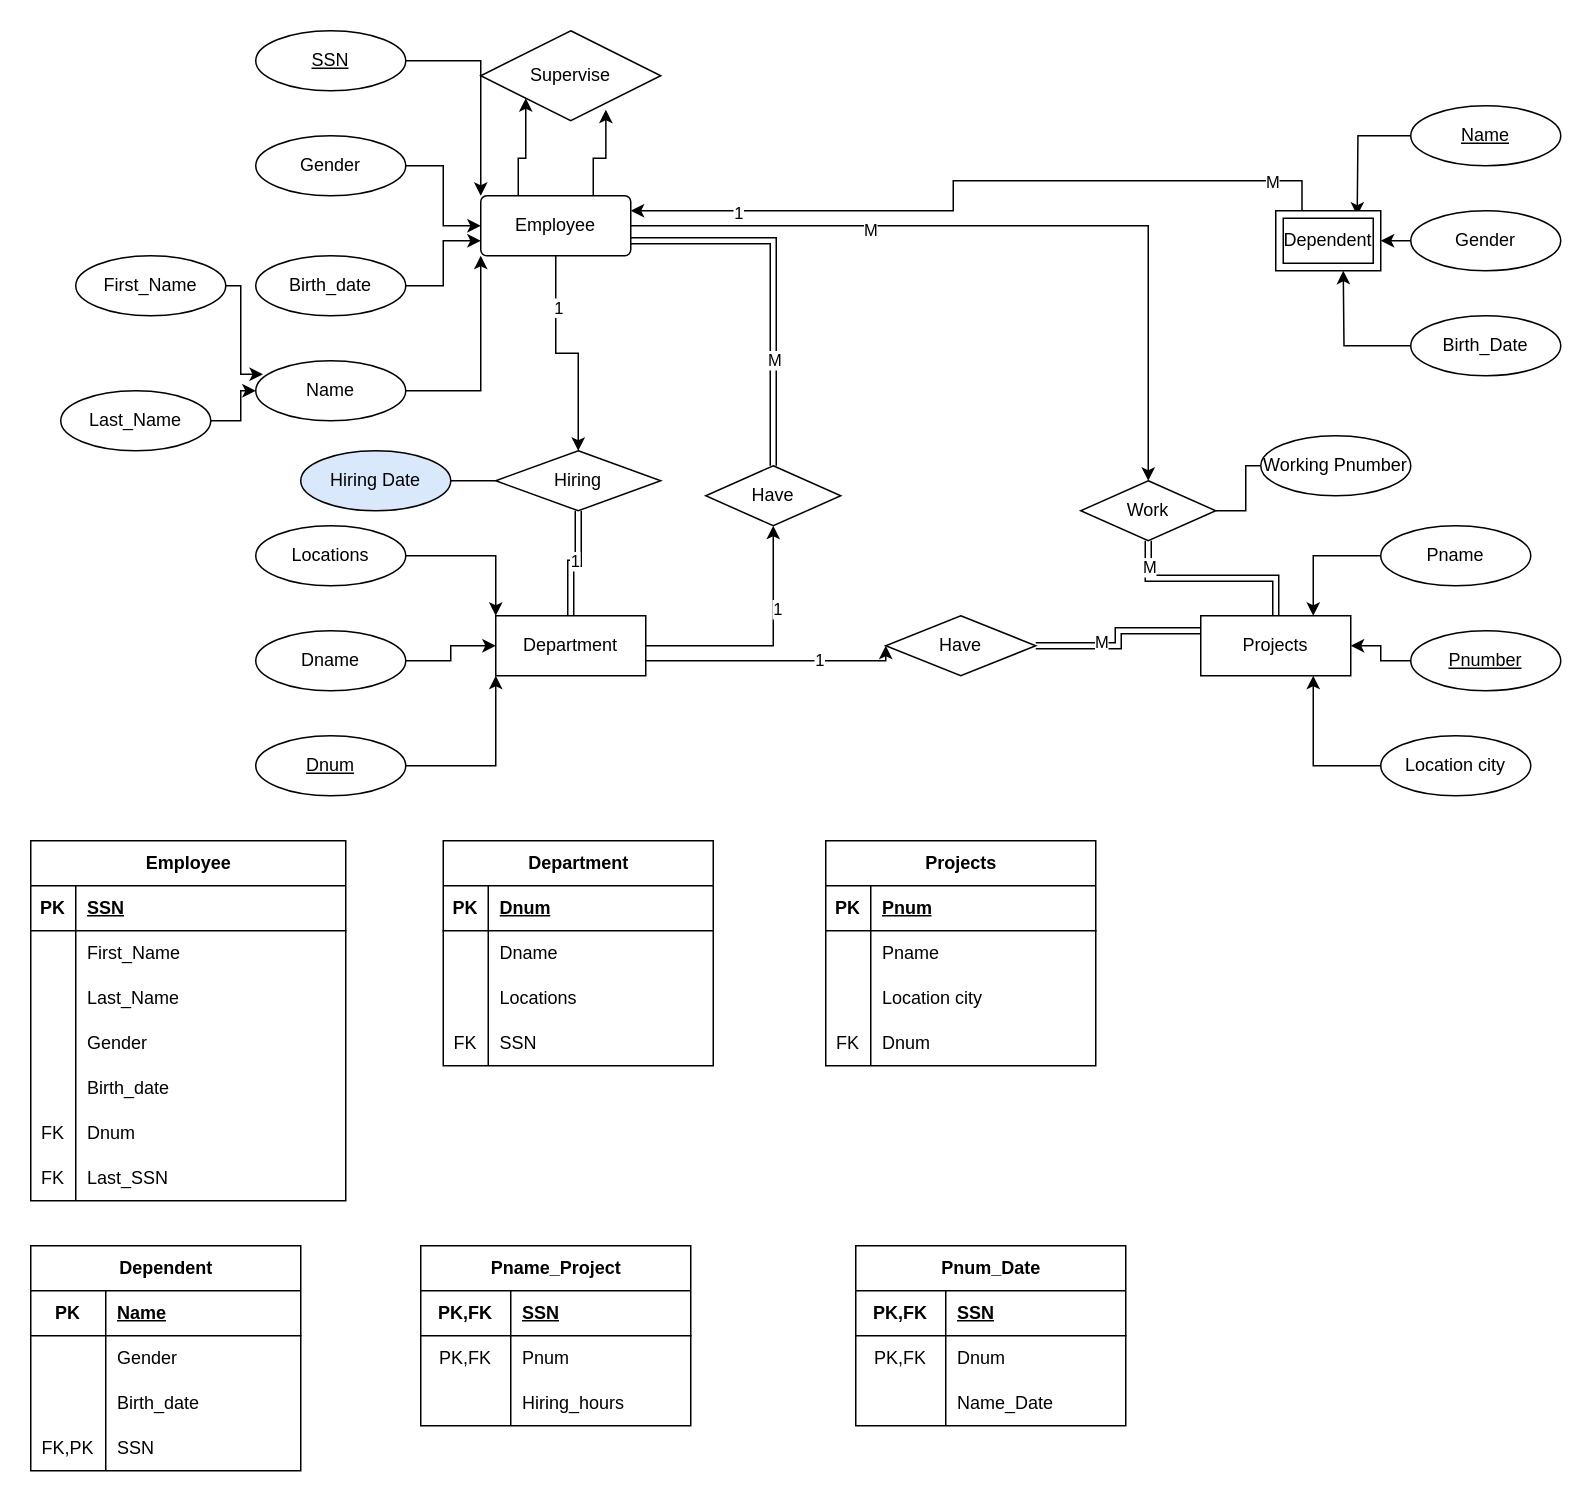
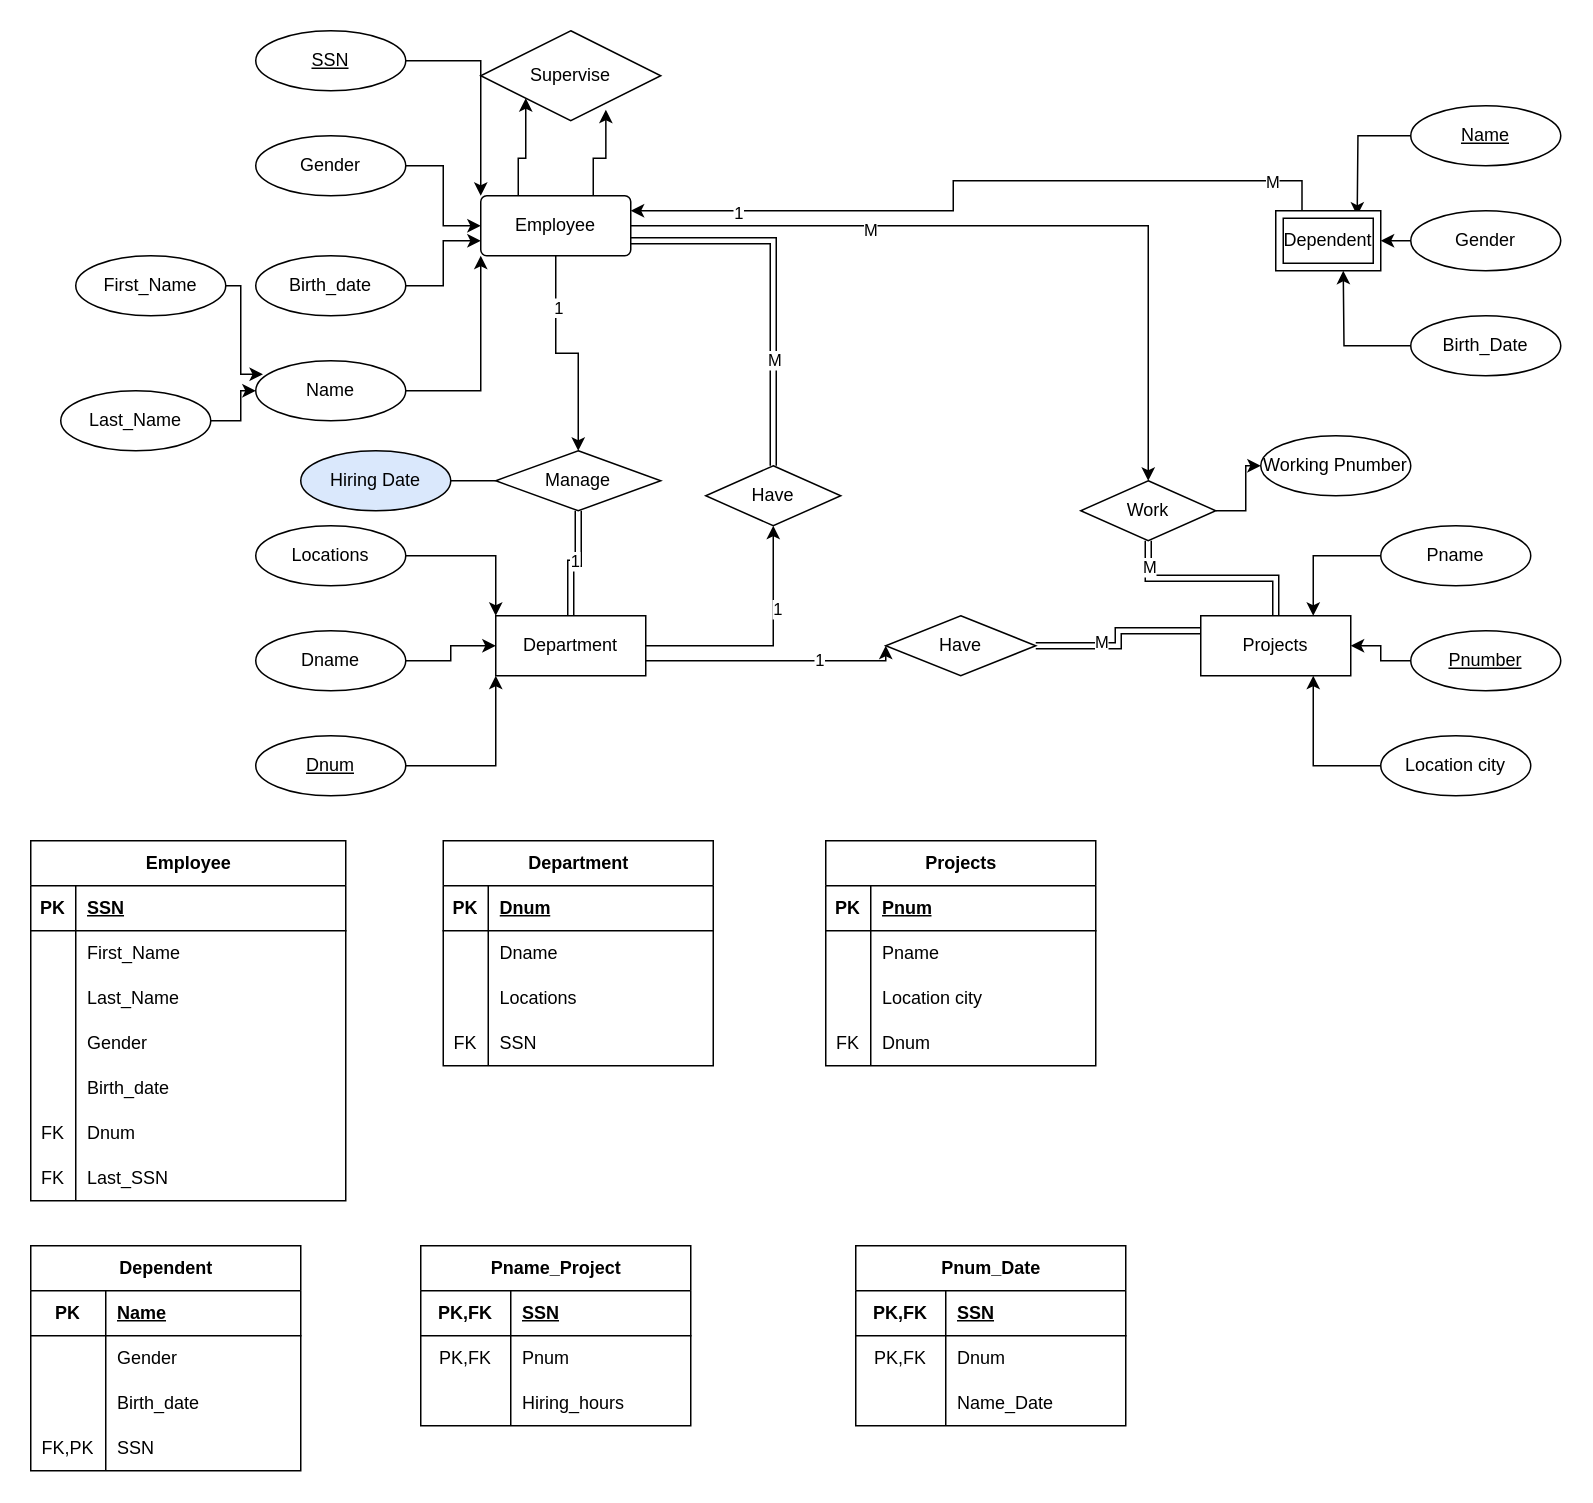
edge "Working Pnumber" -- "Work": arrowhead none -> classic
node "Hiring": label "Hiring" -> "Manage"
